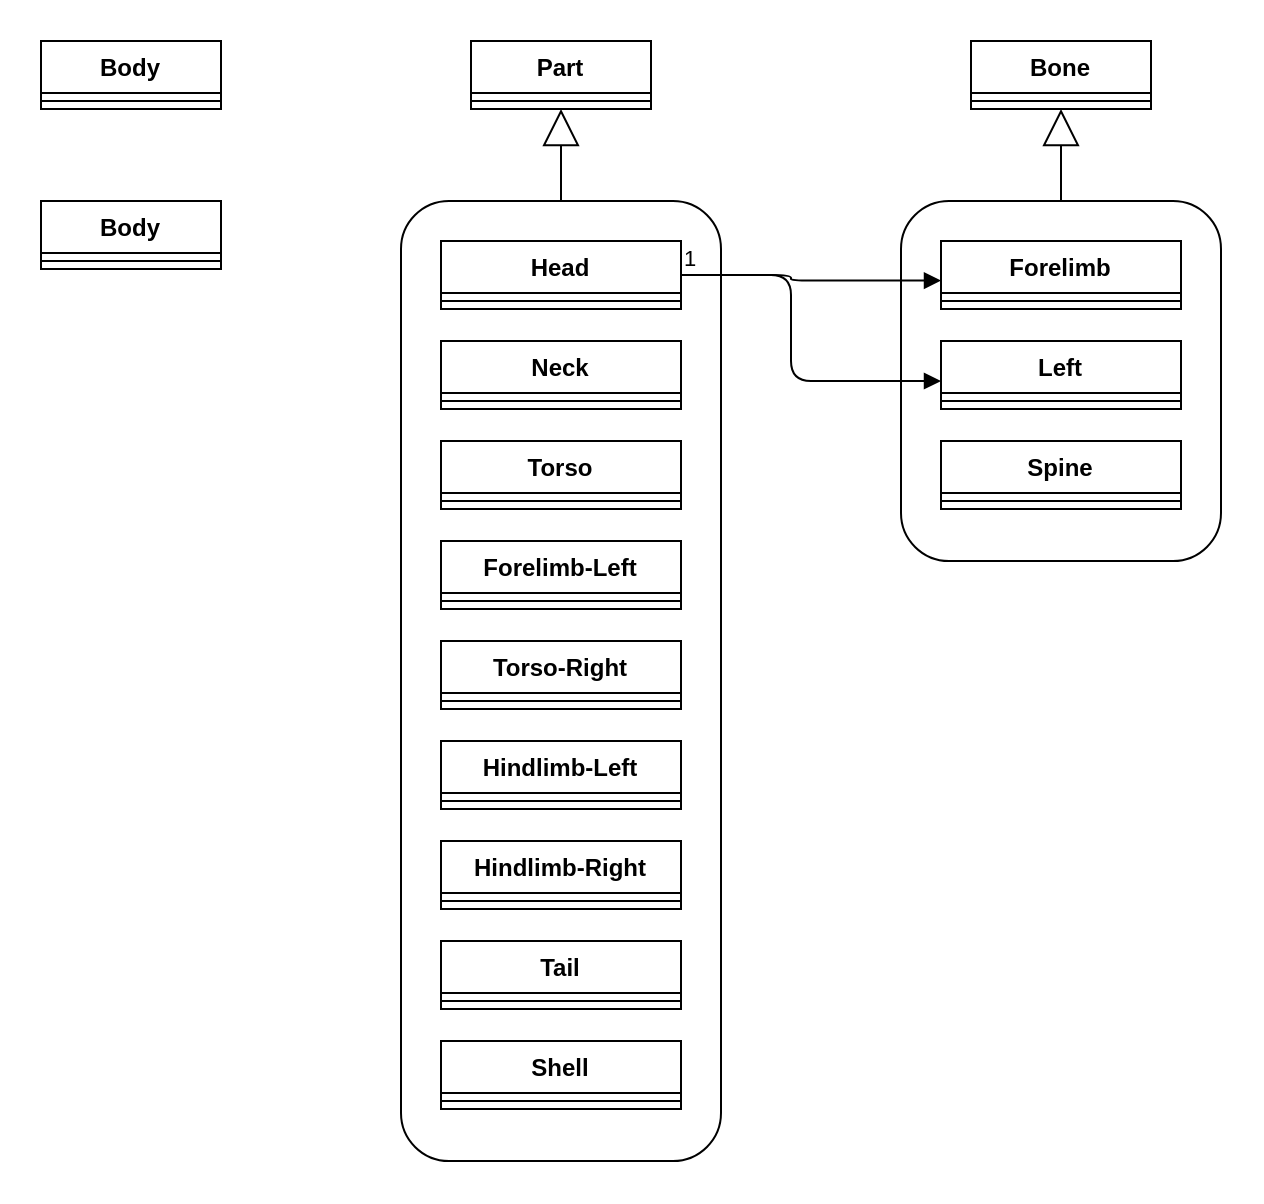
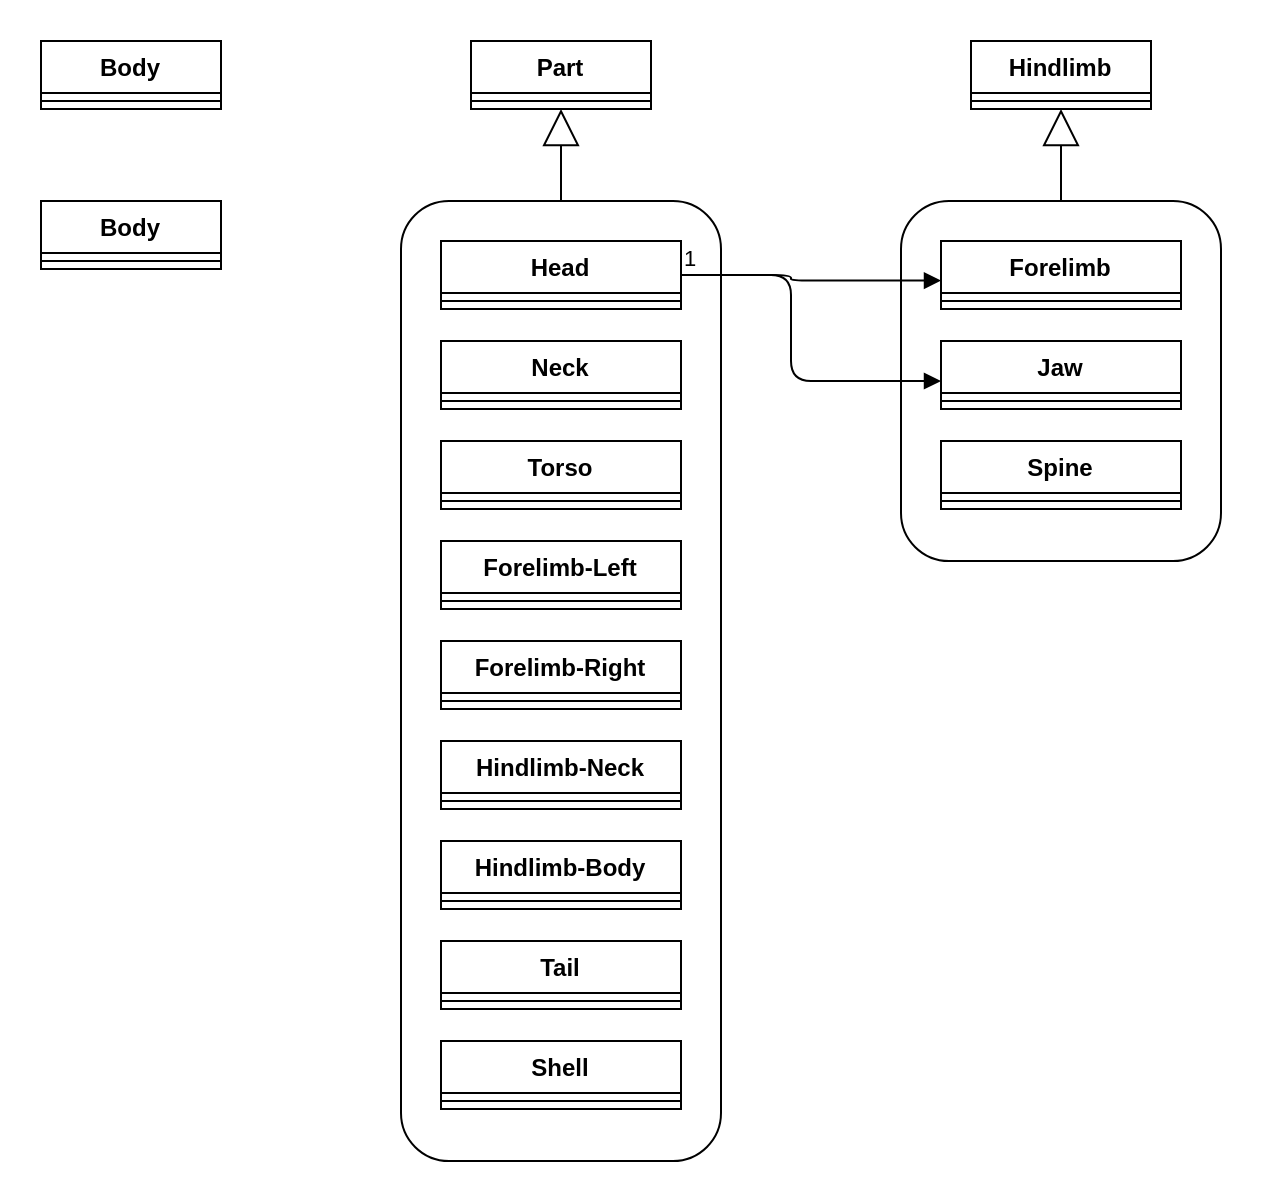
node "Bone": label "Bone" -> "Hindlimb"
node "Left": label "Left" -> "Jaw"
node "Torso-Right": label "Torso-Right" -> "Forelimb-Right"
node "Hindlimb-Left": label "Hindlimb-Left" -> "Hindlimb-Neck"
node "Hindlimb-Right": label "Hindlimb-Right" -> "Hindlimb-Body"
